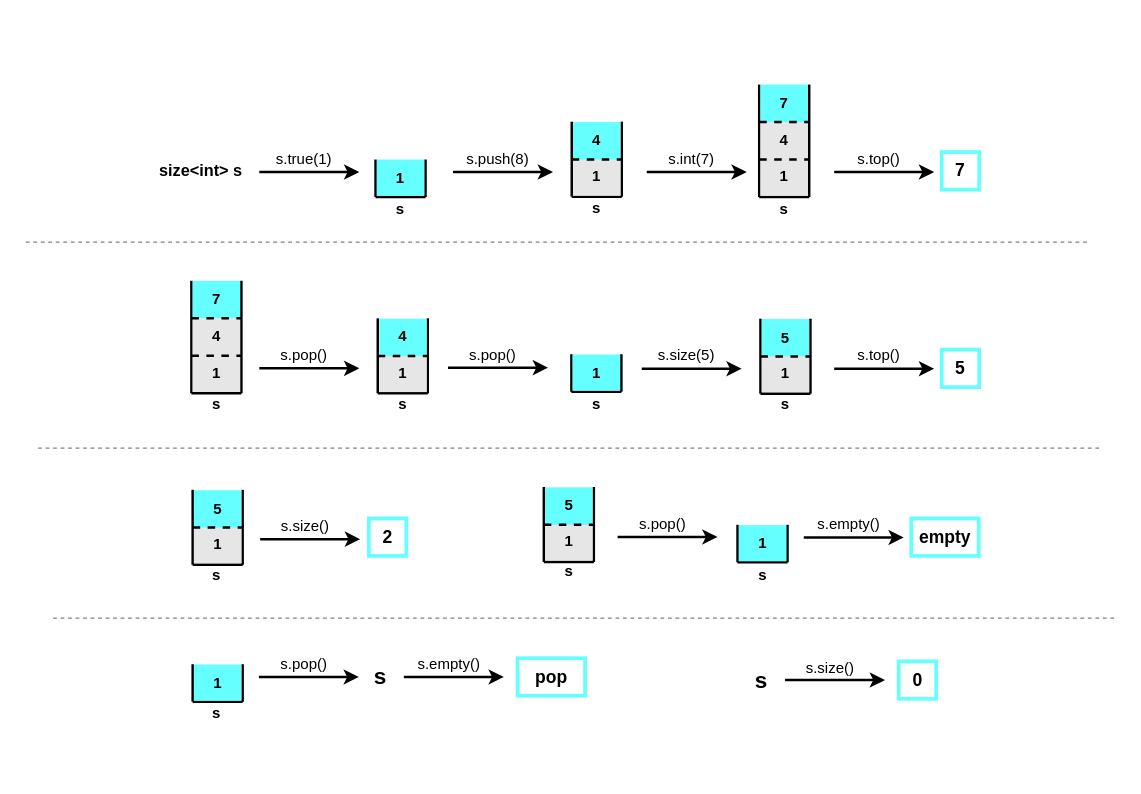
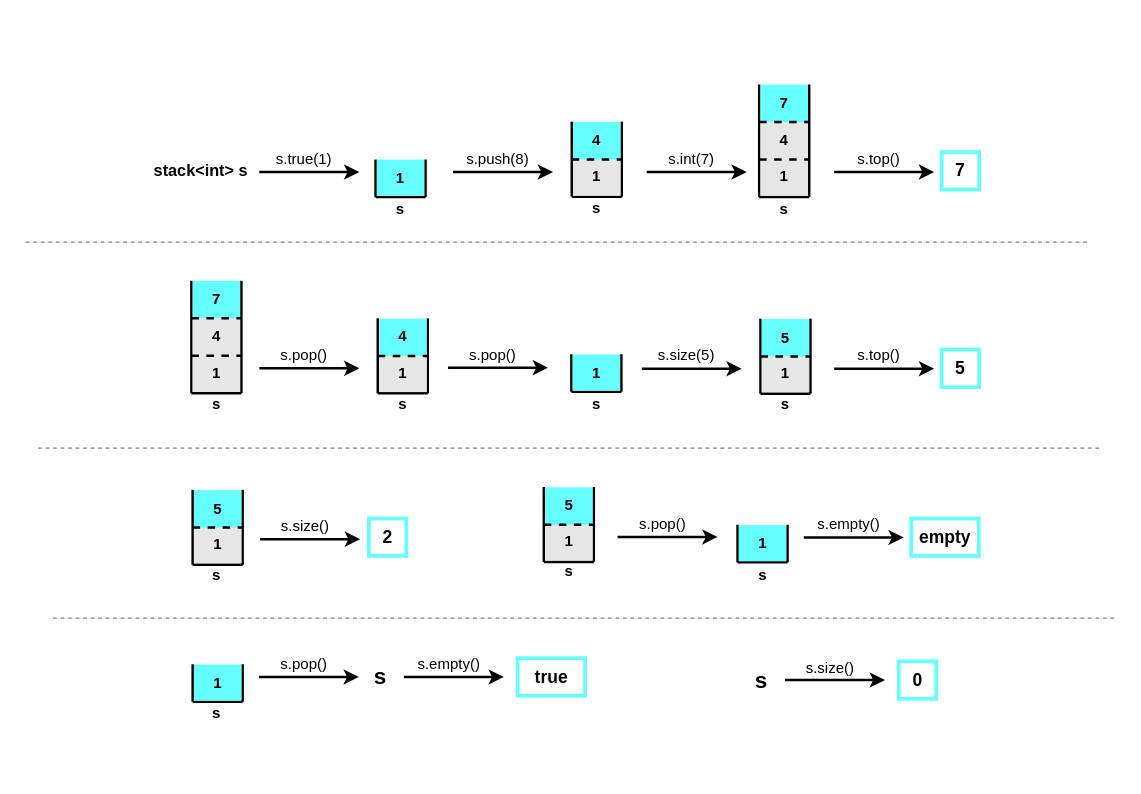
node "size<int> s": label "size<int> s" -> "stack<int> s"
node "pop": label "pop" -> "true"
